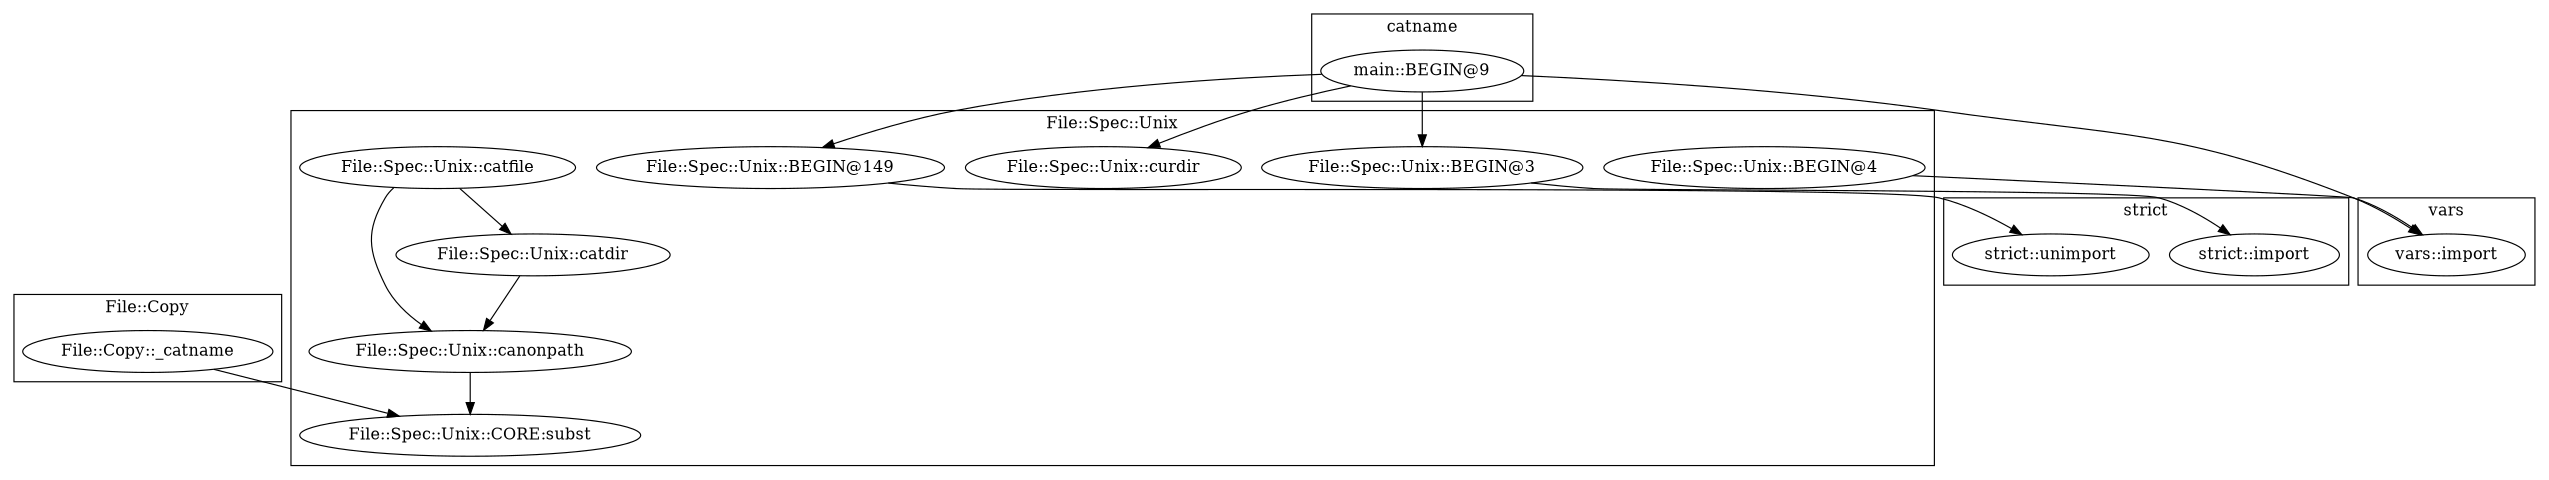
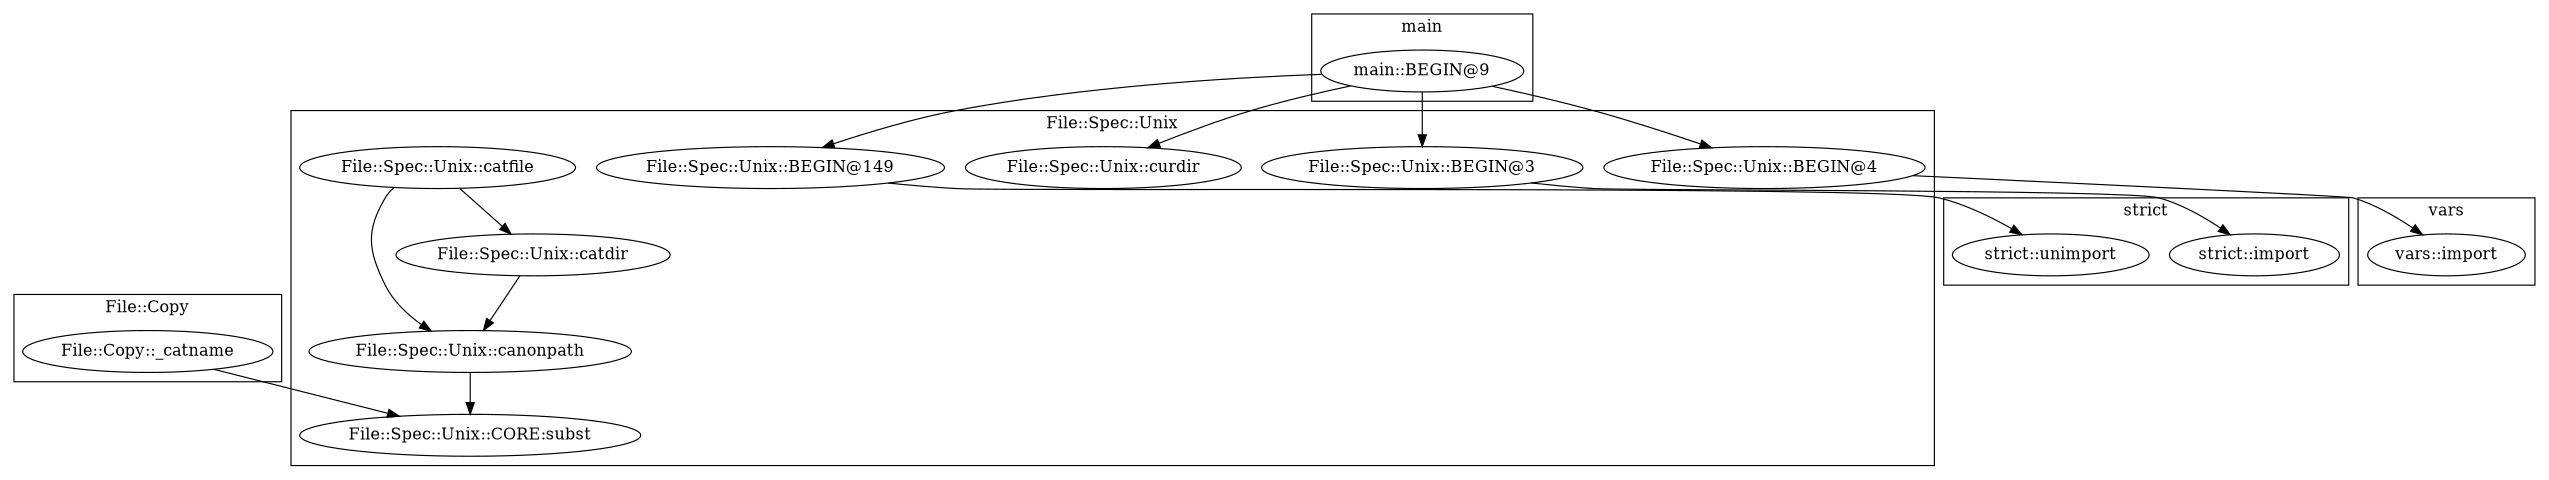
cluster "catname": label "catname" -> "main"
edge "main::BEGIN@9" -> "vars::import": now "main::BEGIN@9" -> "File::Spec::Unix::BEGIN@4"
